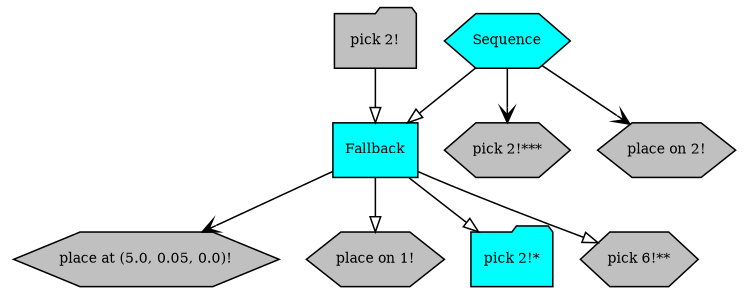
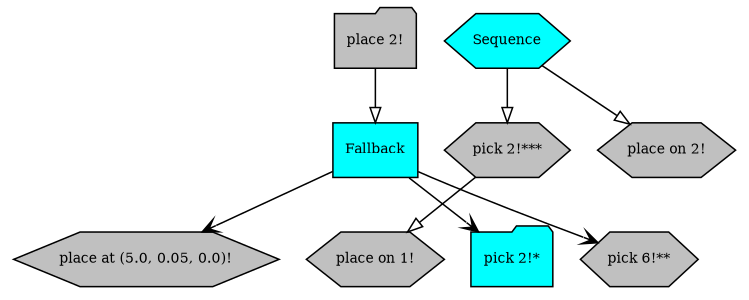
node "pick 2!": label "pick 2!" -> "place 2!"
edge "Sequence" -> "pick 2!***": arrowhead vee -> onormal
edge "Sequence" -> "Fallback": removed
edge "Sequence" -> "place on 2!": arrowhead vee -> onormal
edge "Fallback" -> "place on 1!": now "pick 2!***" -> "place on 1!"
edge "Fallback" -> "pick 2!*": arrowhead onormal -> vee
edge "Fallback" -> "pick 6!**": arrowhead onormal -> vee
